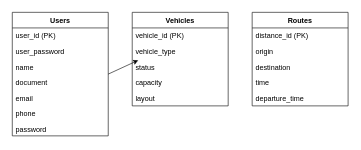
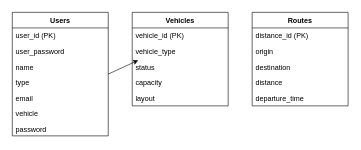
node "document": label "document" -> "type"
node "time": label "time" -> "distance"
node "phone": label "phone" -> "vehicle"
